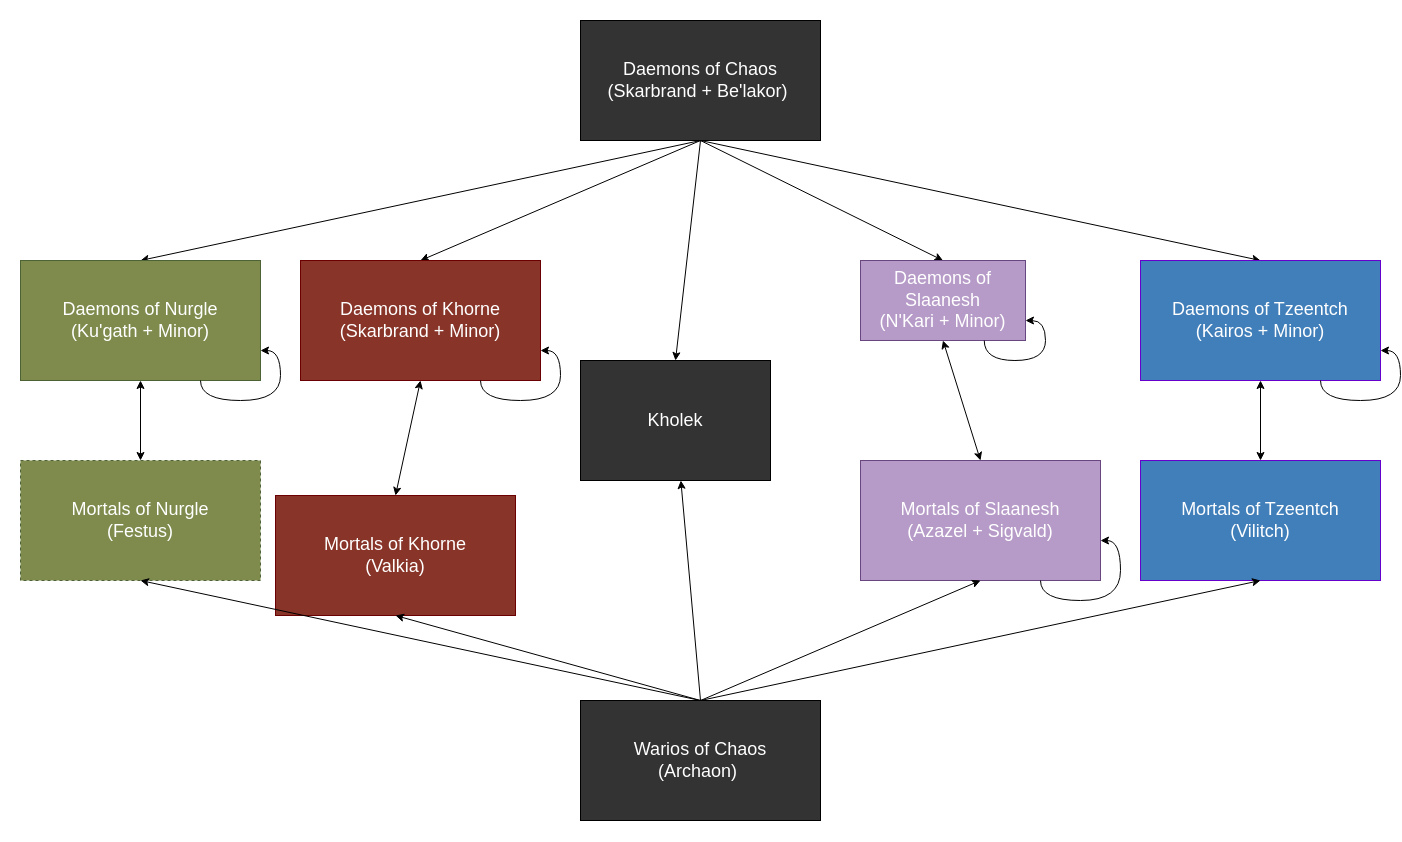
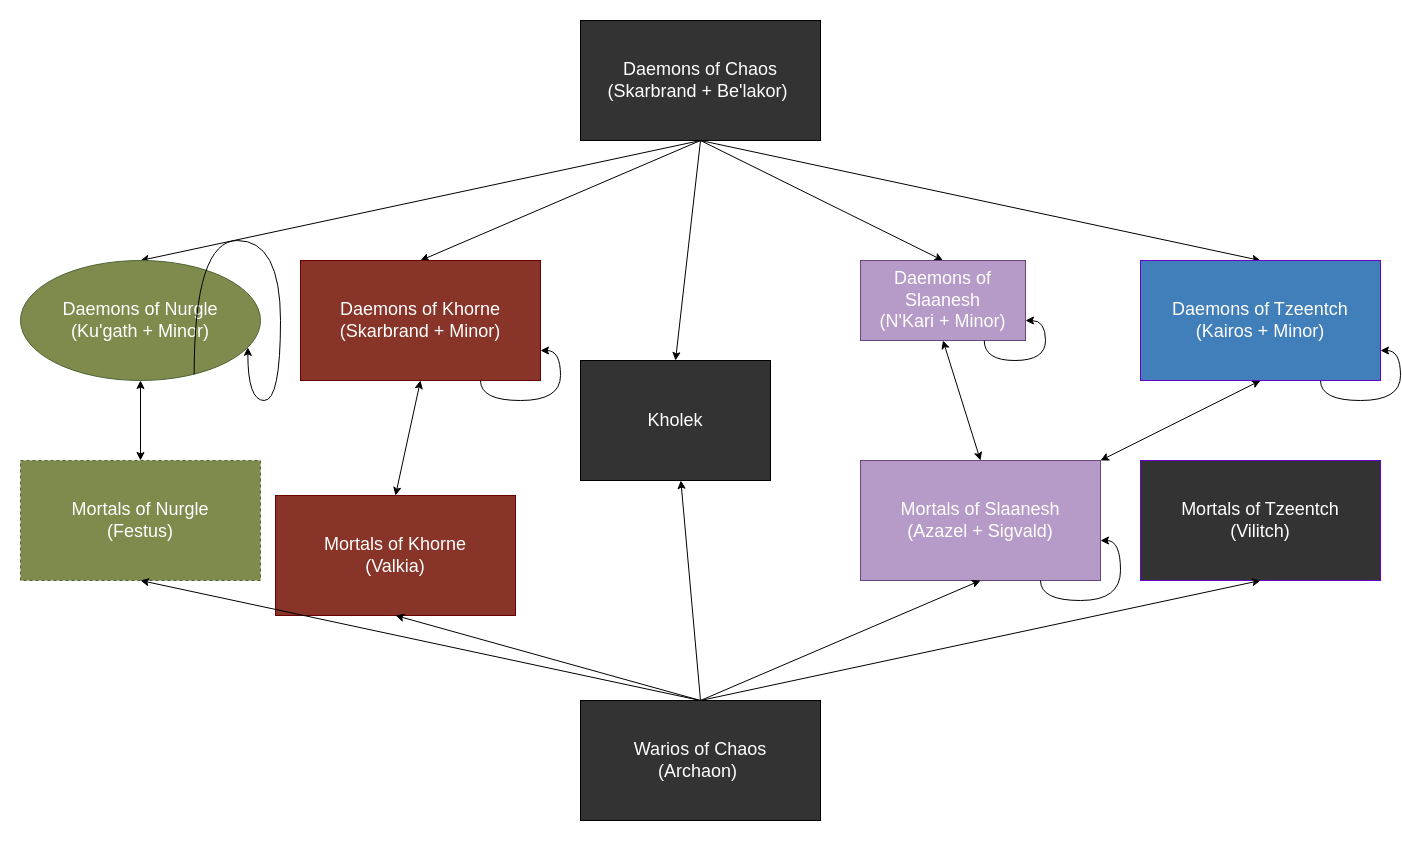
node "Daemons of Nurgle (Ku'gath + Minor)": shape rectangle -> ellipse
edge "Daemons of Tzeentch (Kairos + Minor)" -- "Mortals of Tzeentch (Vilitch)": now "Daemons of Tzeentch (Kairos + Minor)" -- "Mortals of Slaanesh (Azazel + Sigvald)"
node "Mortals of Tzeentch (Vilitch)": fillcolor #417fba -> #333333
